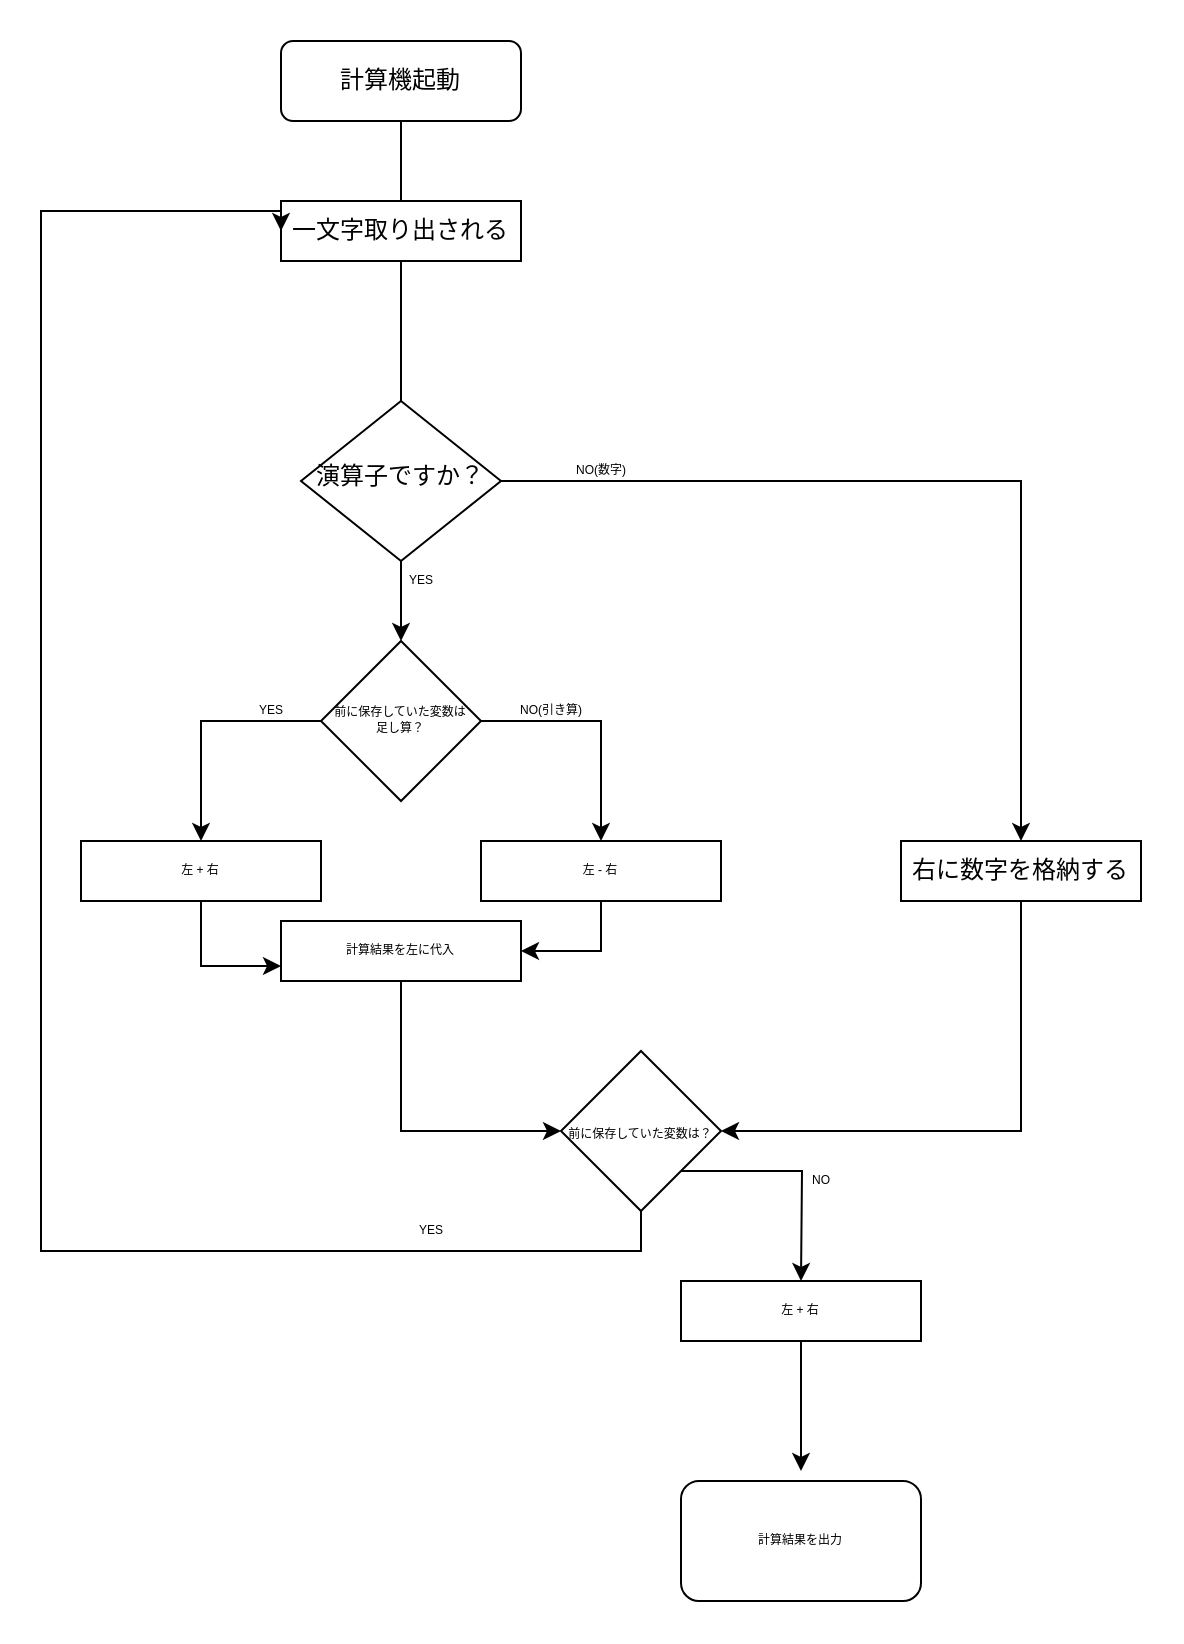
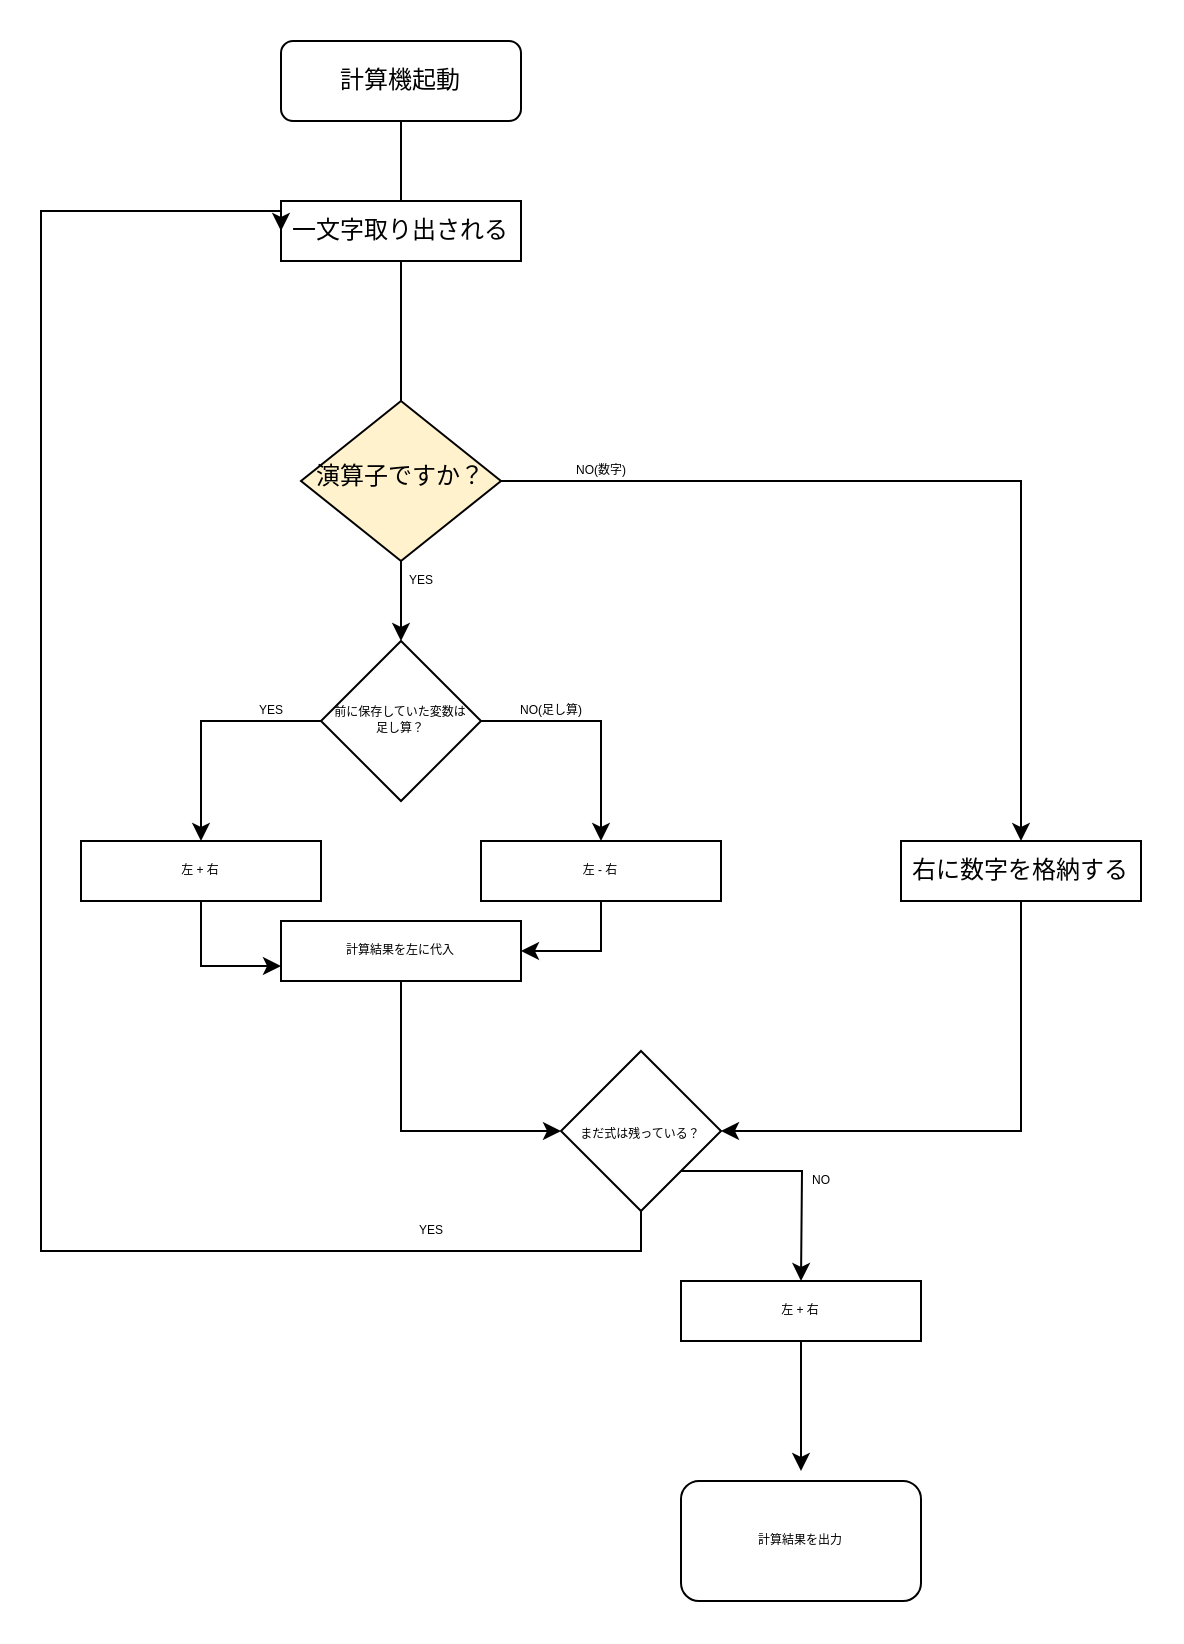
node "演算子ですか？": fillcolor #ffffff -> #fff2cc
node "NO(引き算)": label "NO(引き算)" -> "NO(足し算)"
node "前に保存していた変数は？": label "前に保存していた変数は？" -> "まだ式は残っている？"
